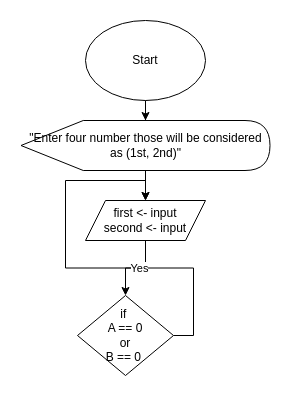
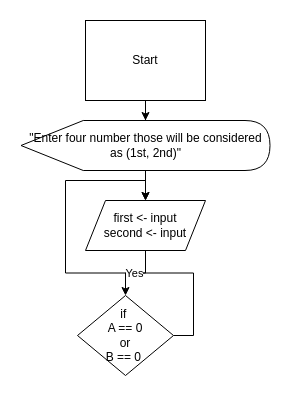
node "Start": shape ellipse -> rectangle
node "first <- input second <- input": size 120x40 -> 120x50
